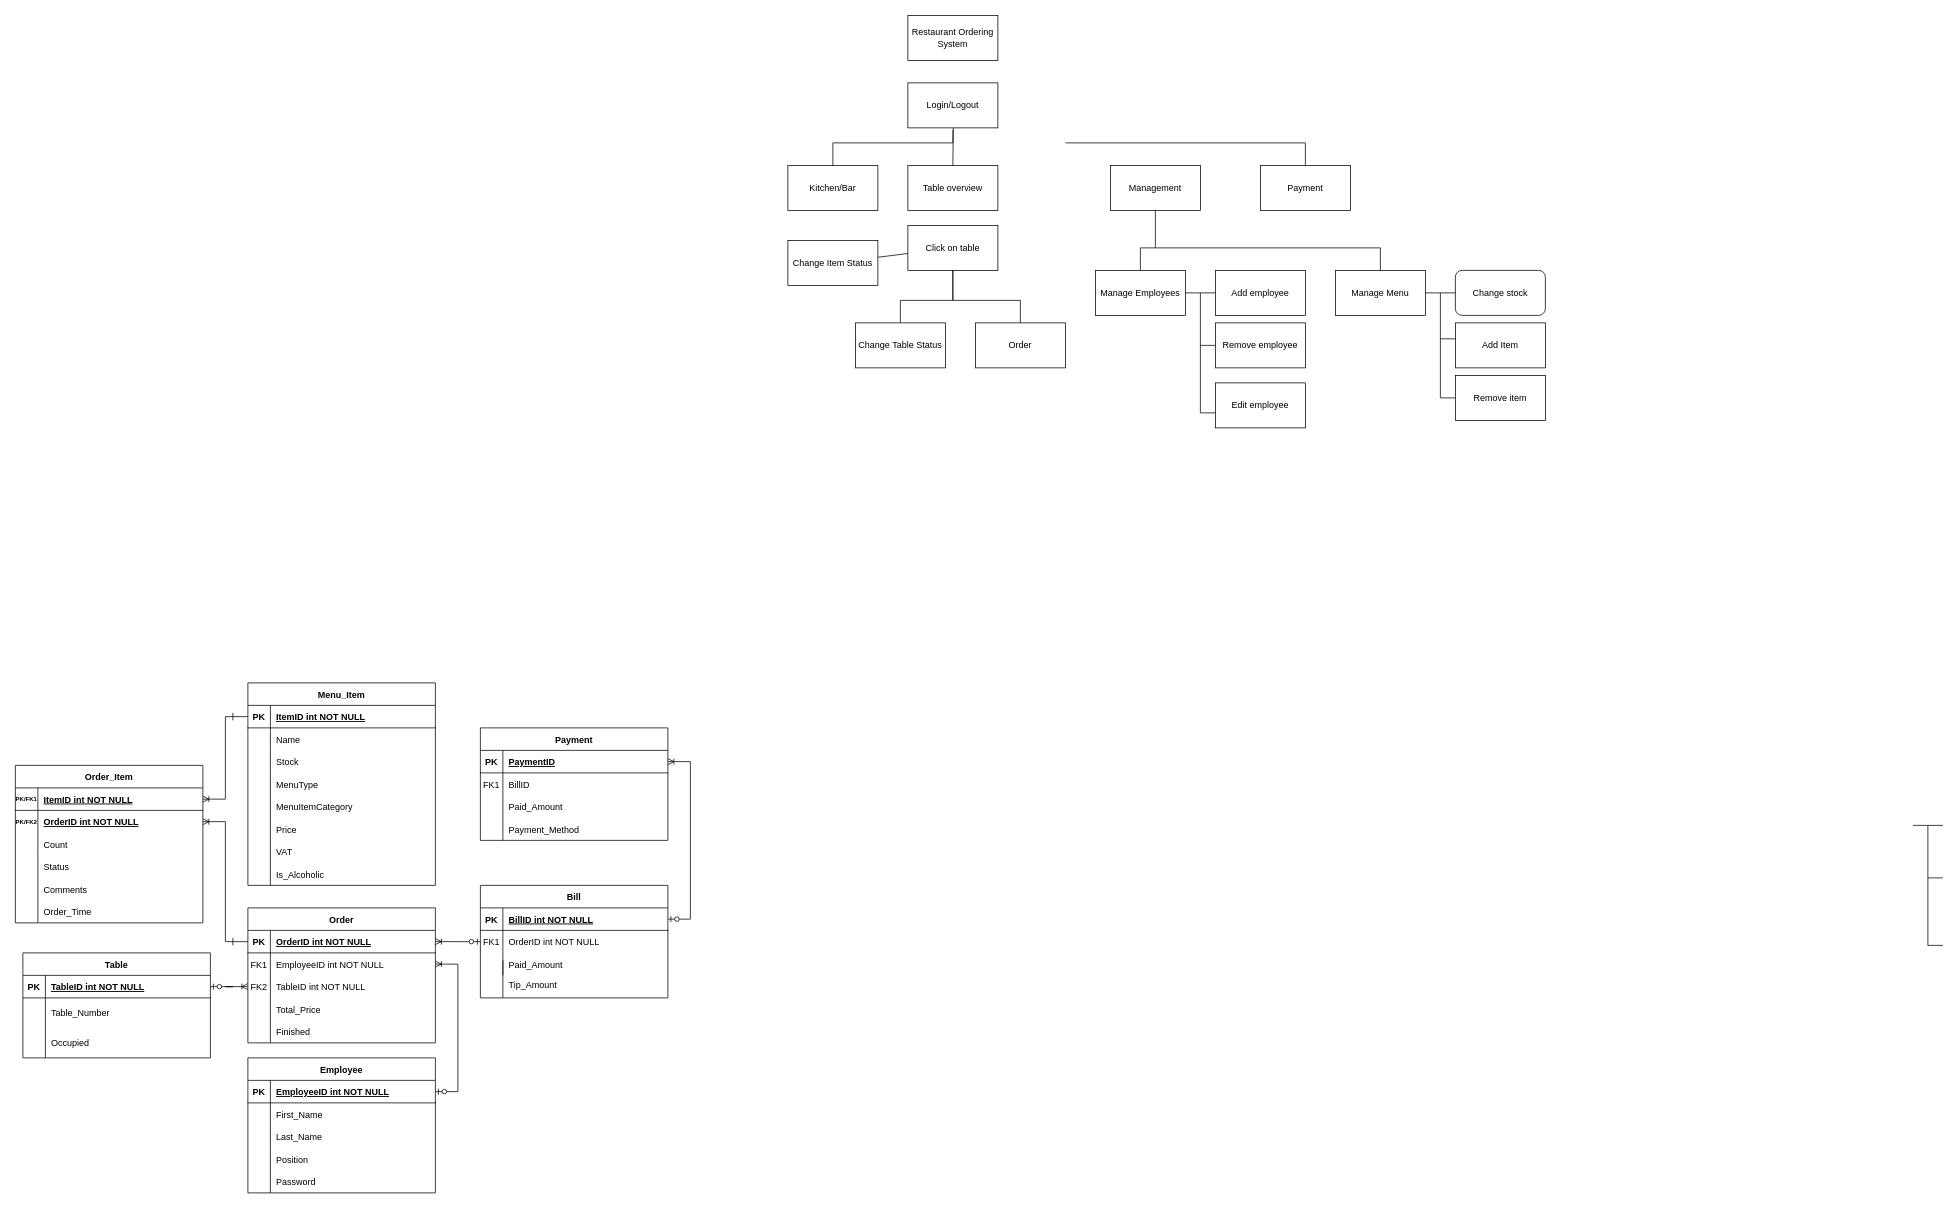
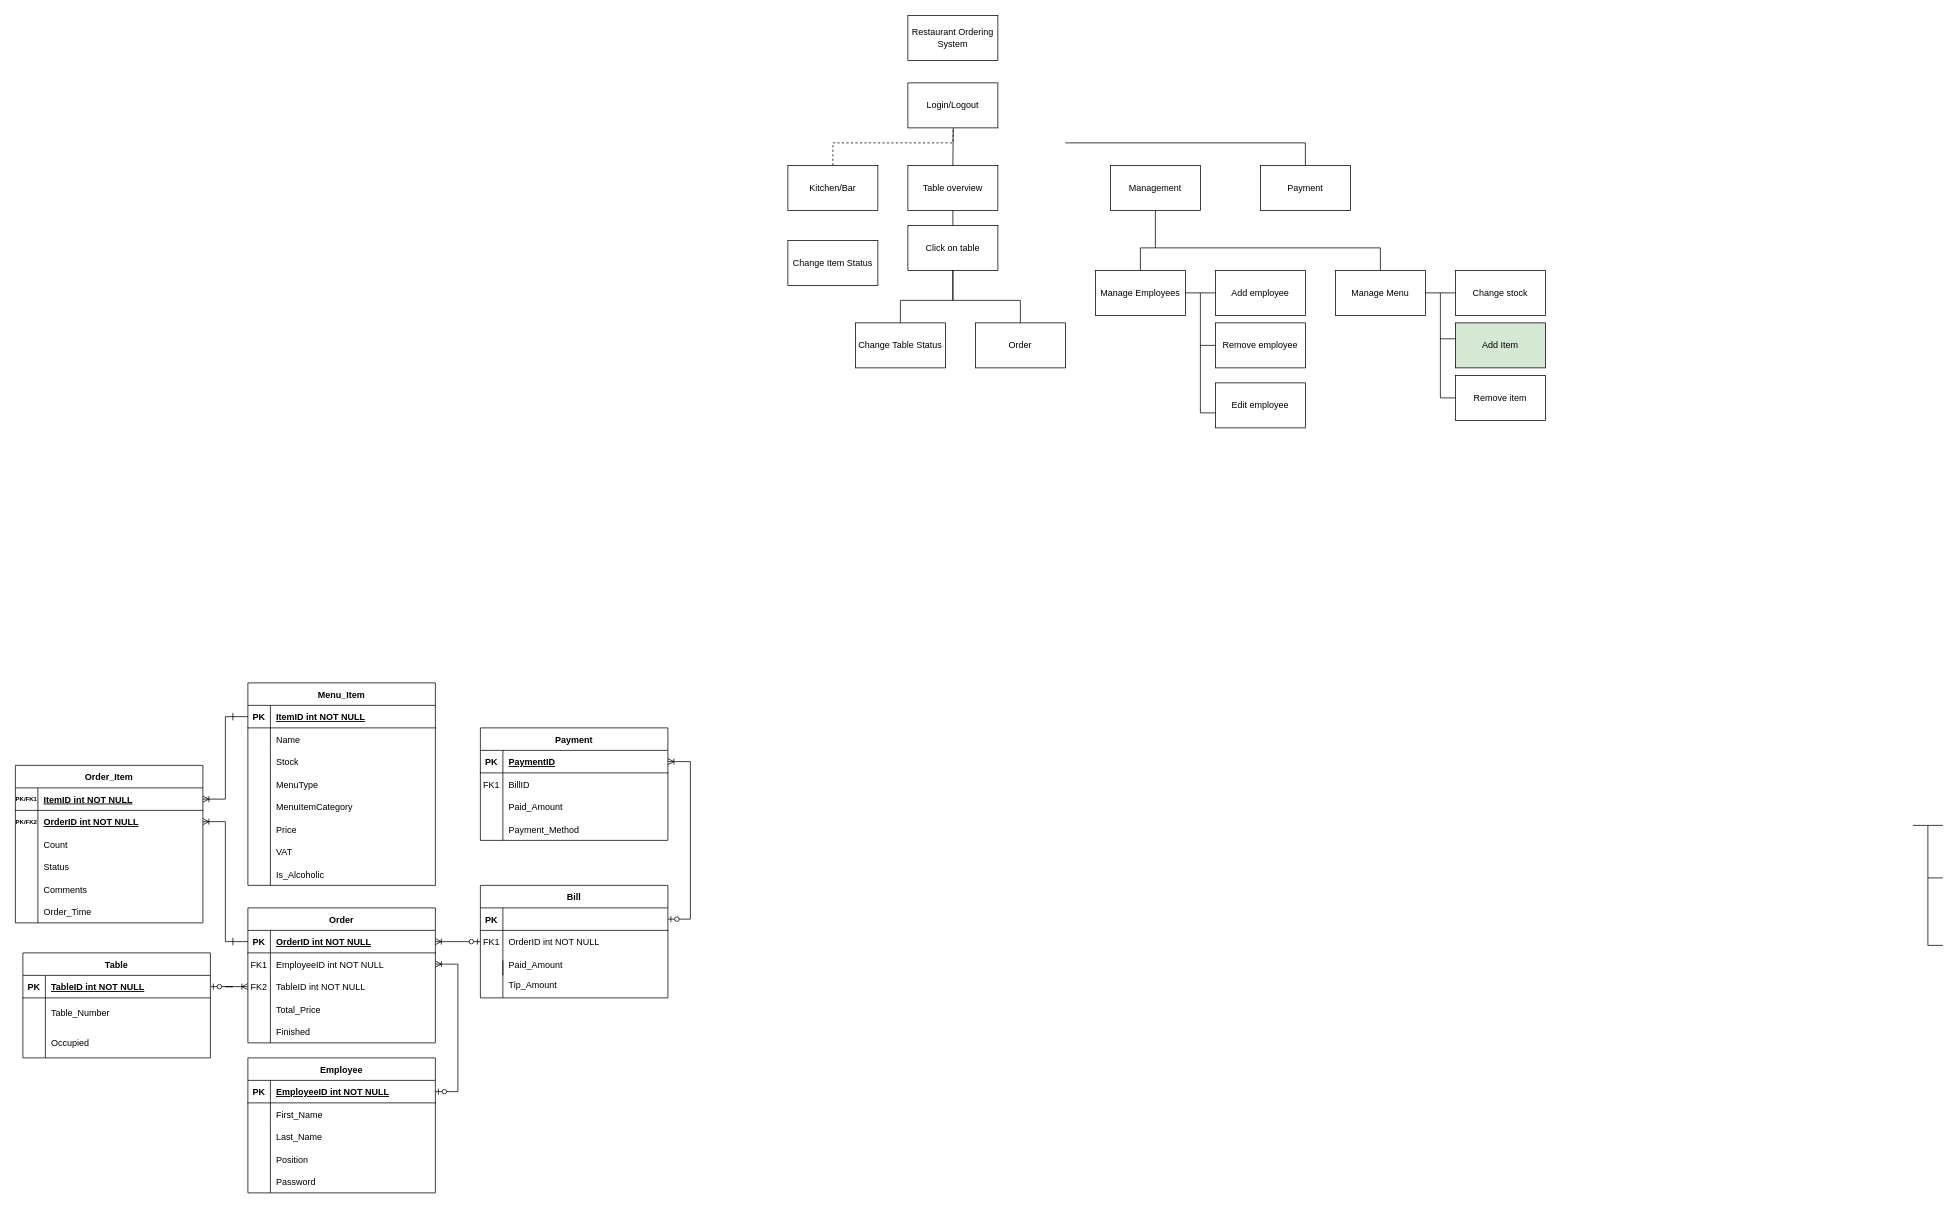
edge "Login/Logout" -- "Kitchen/Bar": style solid -> dashed
edge "Click on table" -- "Change Item Status": now "Click on table" -- "Table overview"
node "Change stock": shape rounded rectangle -> rectangle
node "Add Item": fillcolor #ffffff -> #d5e8d4
node "BillID int NOT NULL": removed
